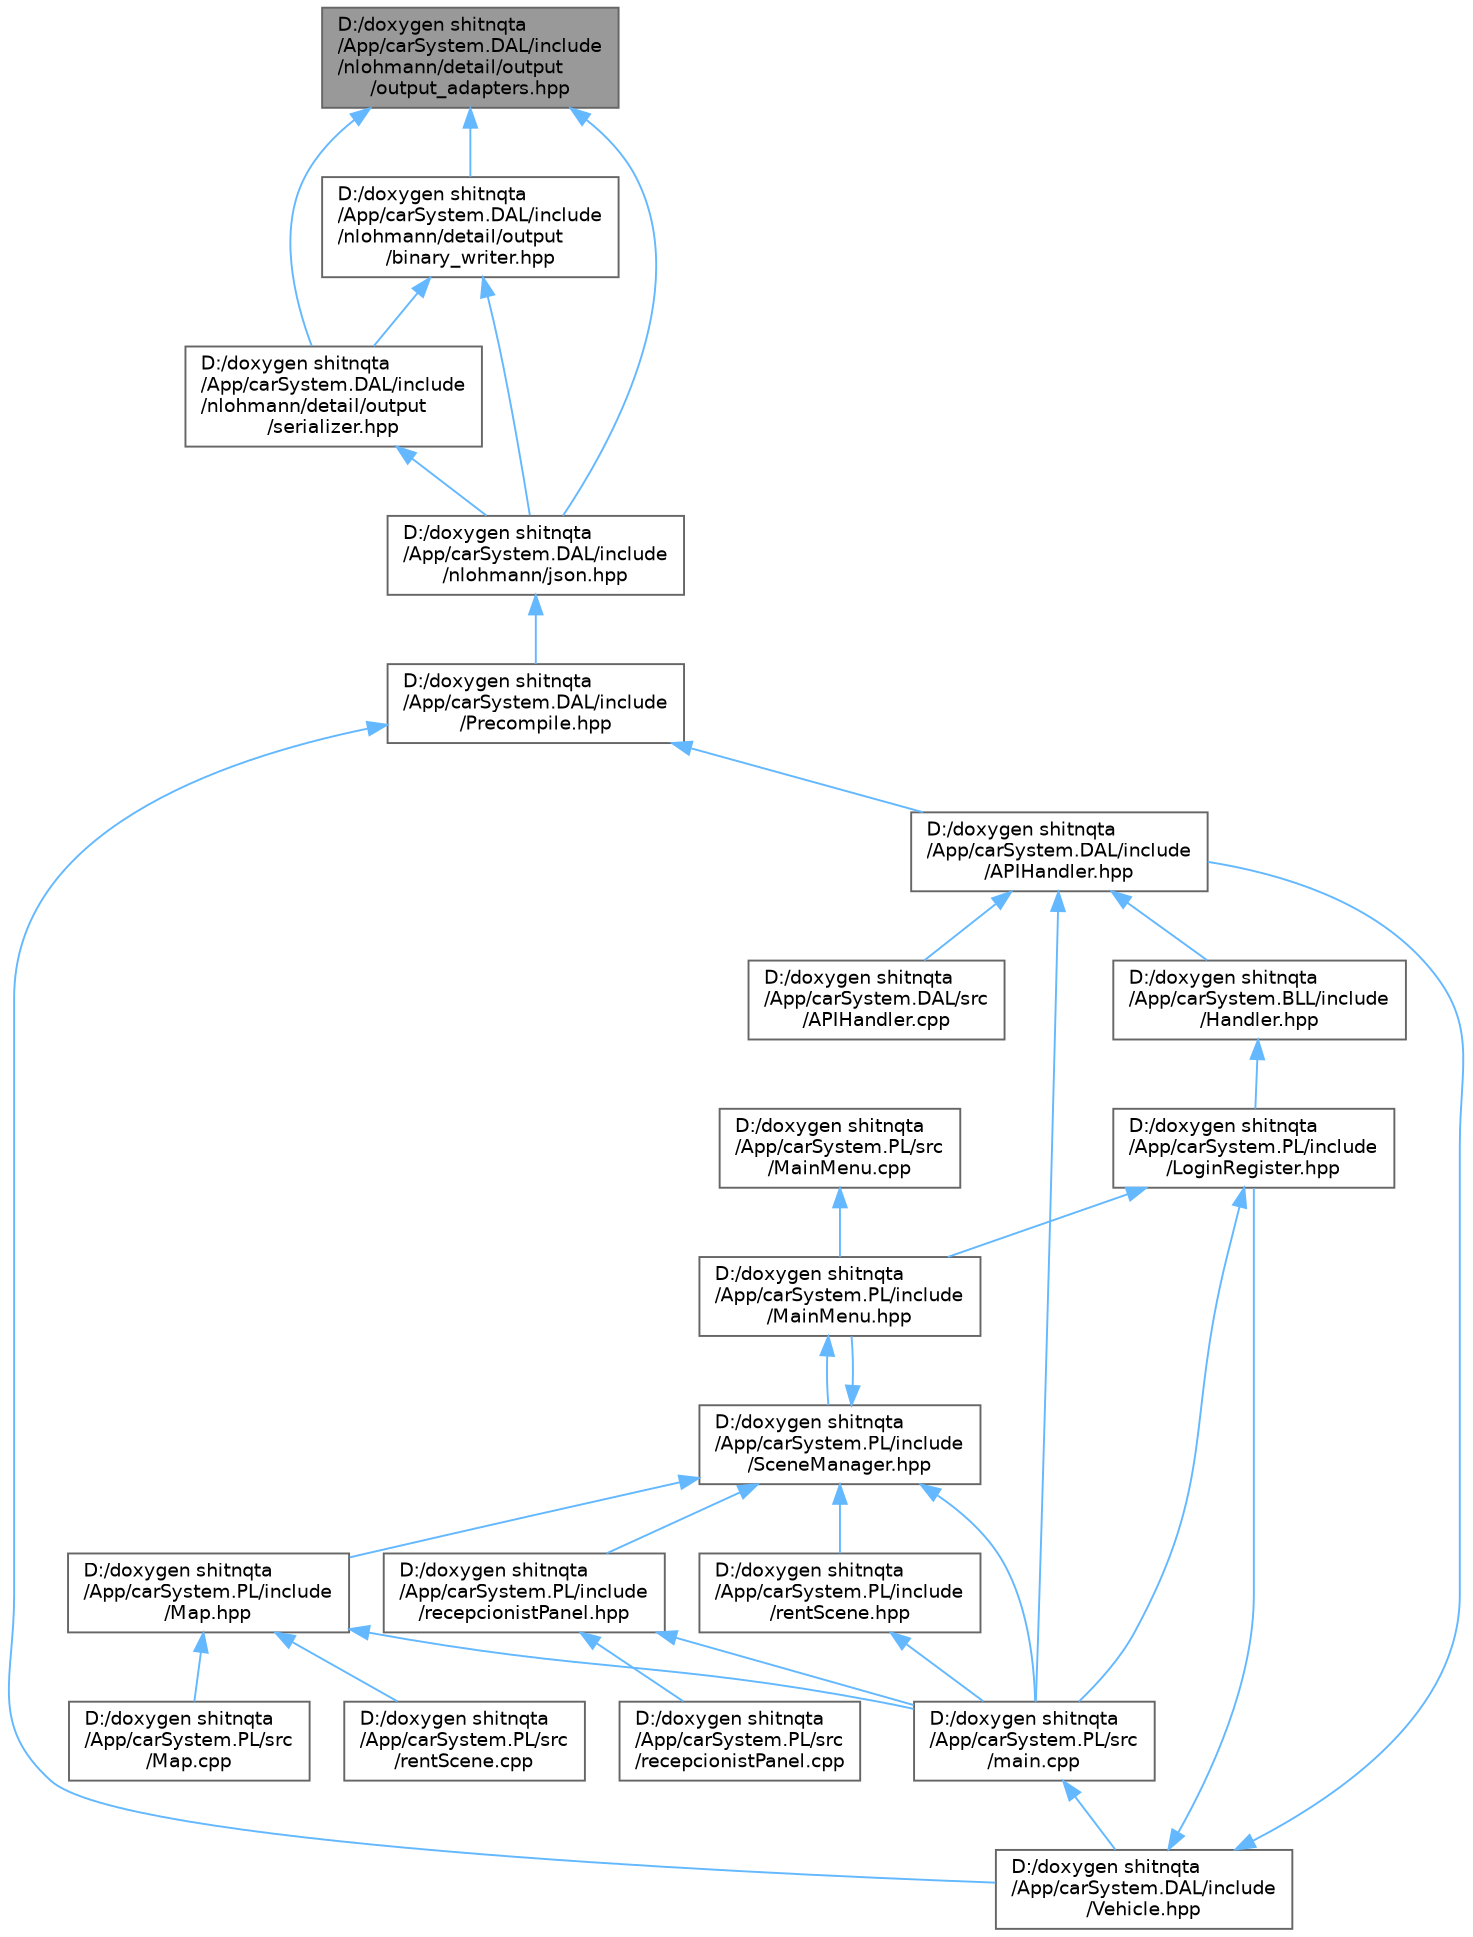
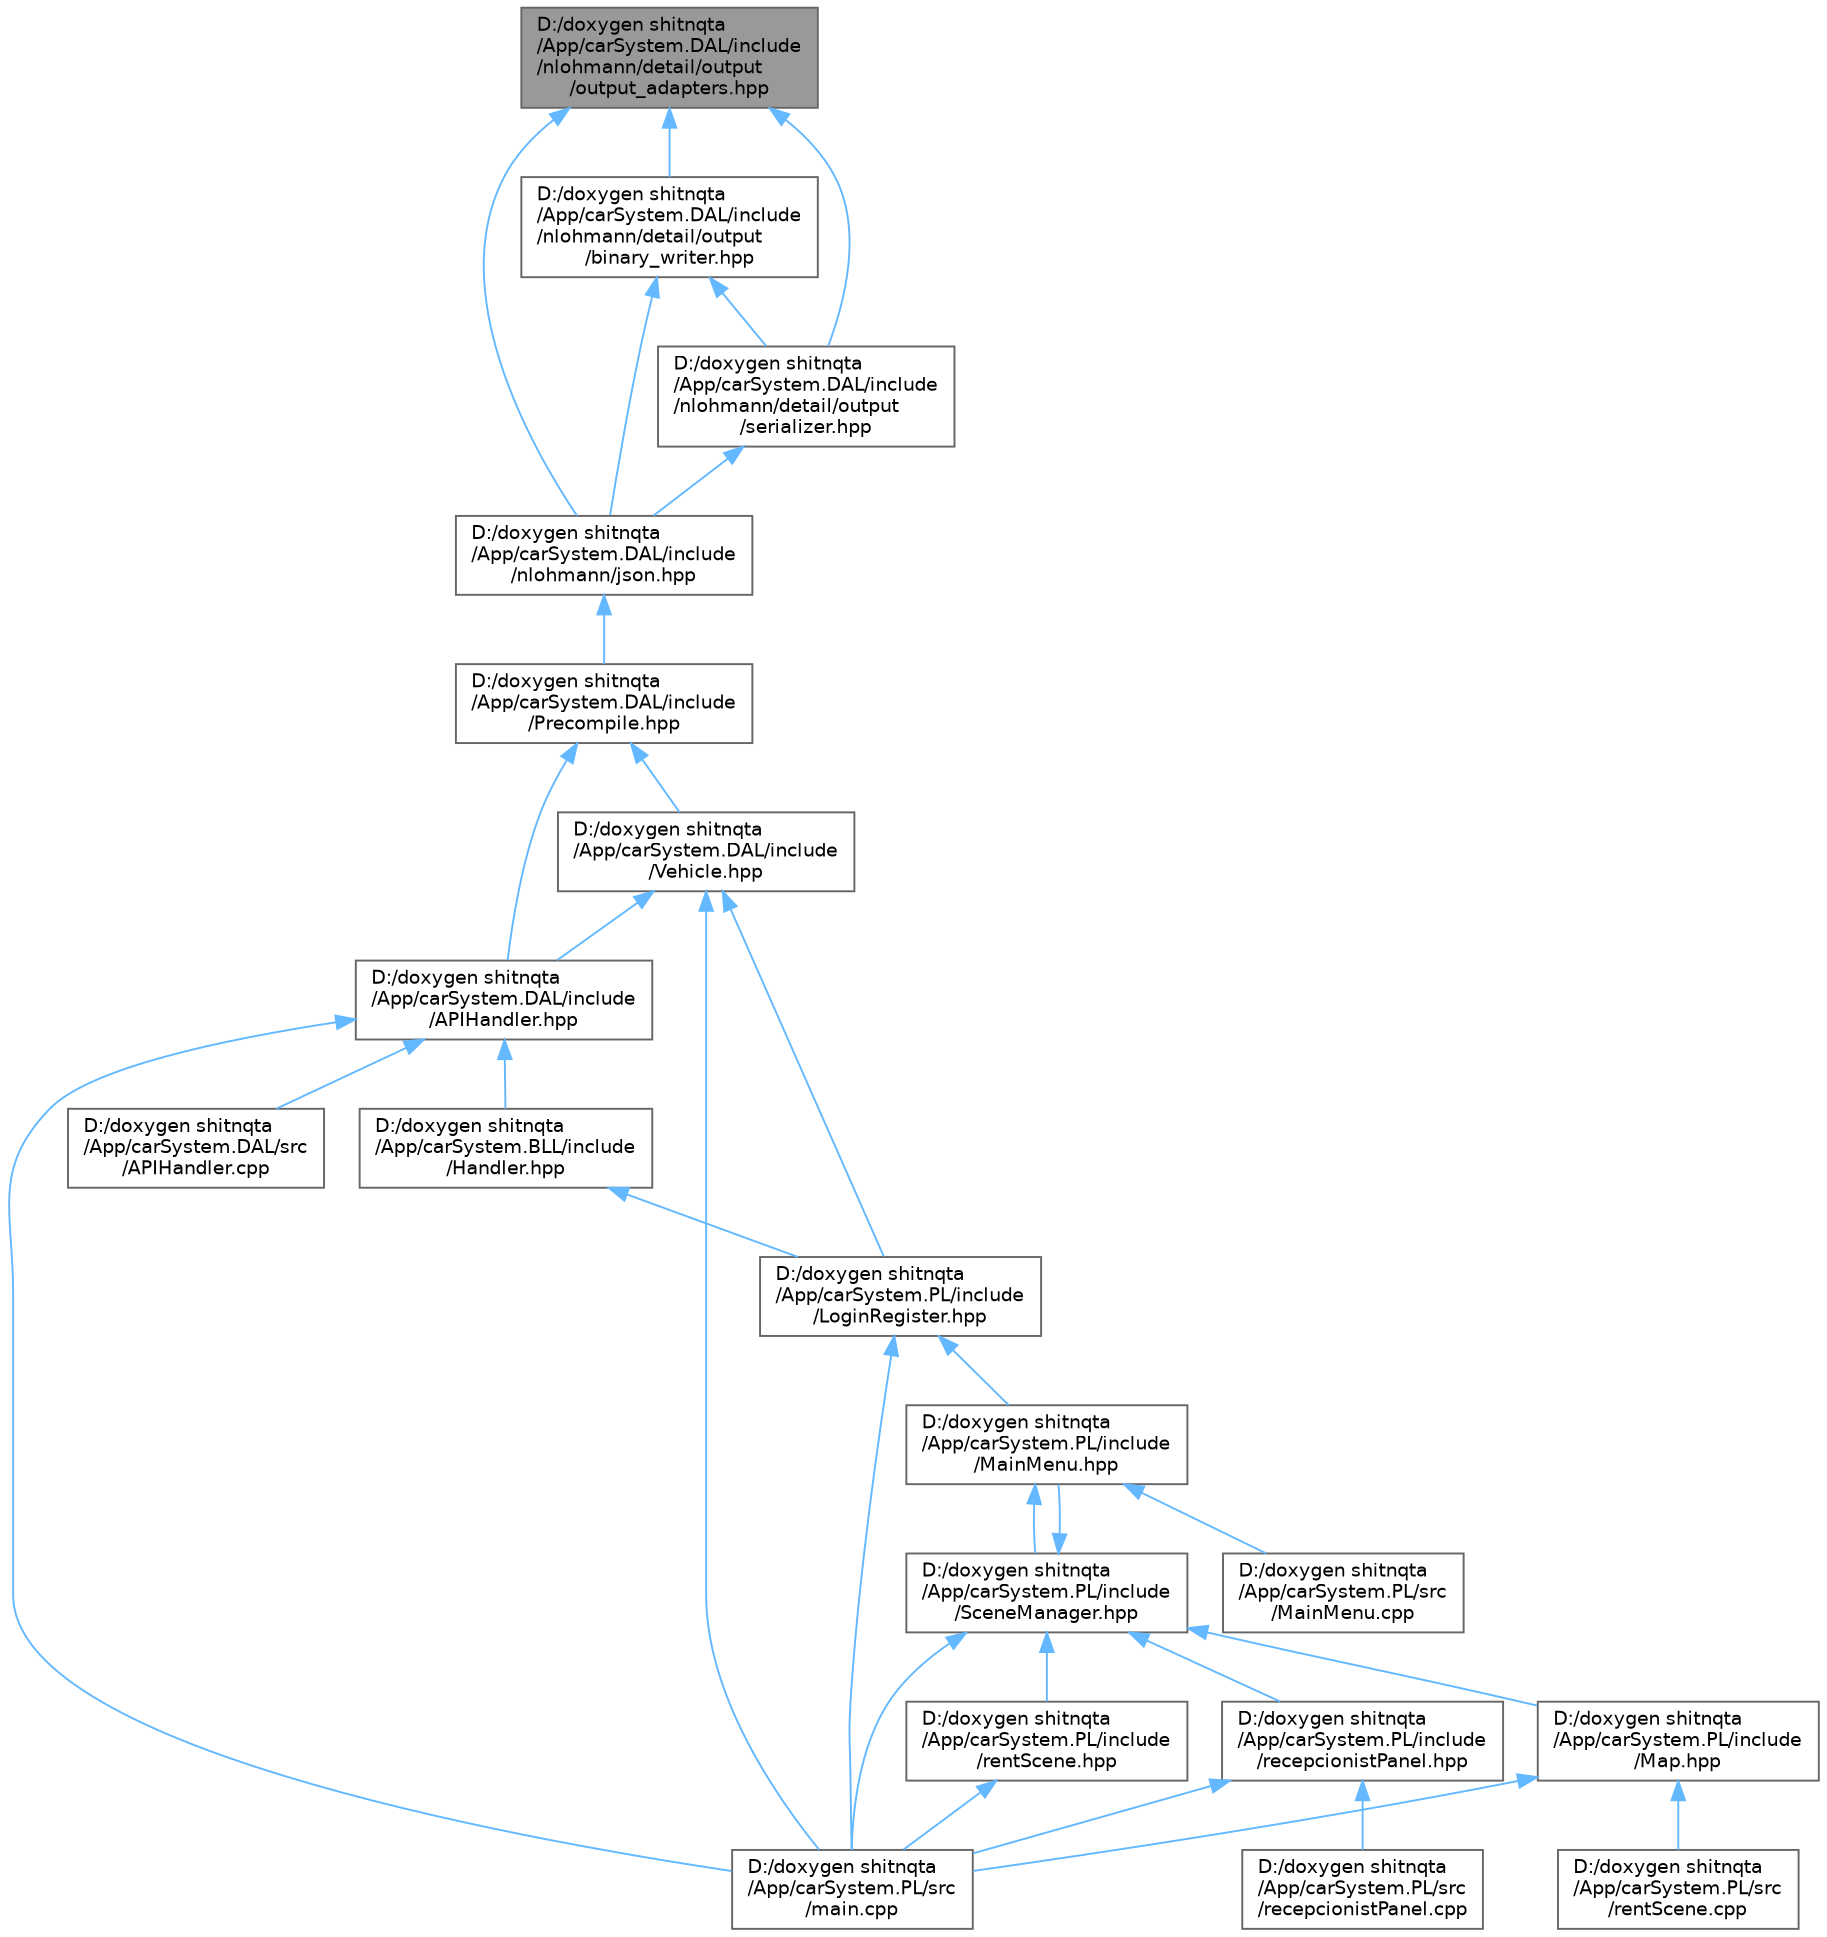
edge "D:/doxygen shitnqta /App/carSystem.PL/include /MainMenu.hpp" -> "D:/doxygen shitnqta /App/carSystem.PL/src /MainMenu.cpp": reversed
node "D:/doxygen shitnqta /App/carSystem.PL/src /Map.cpp": removed
edge "D:/doxygen shitnqta /App/carSystem.DAL/include /Vehicle.hpp" -> "D:/doxygen shitnqta /App/carSystem.PL/src /main.cpp": reversed
